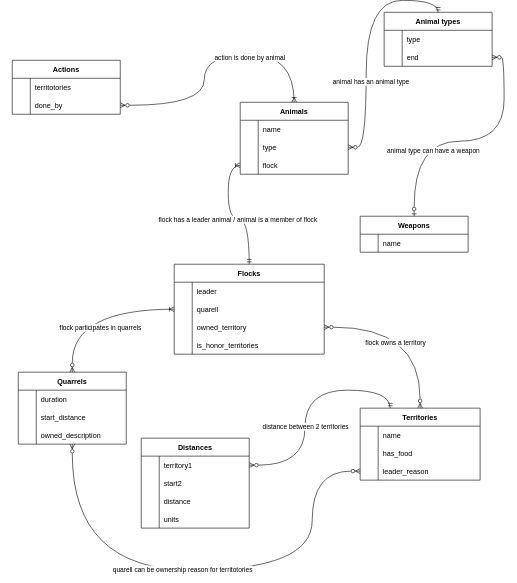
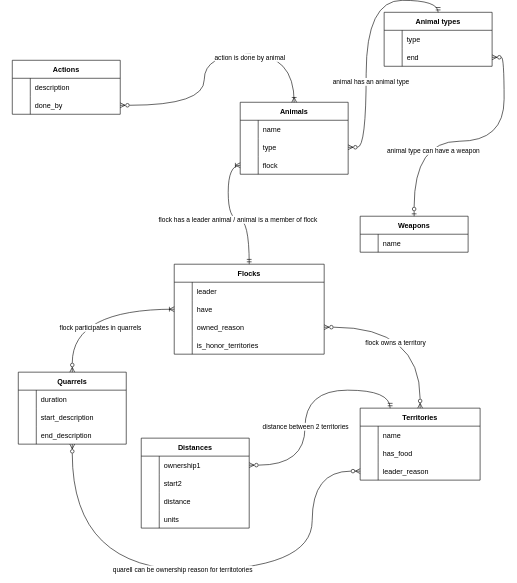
node "territotories": label "territotories" -> "description"
node "quarell": label "quarell" -> "have"
node "owned_territory": label "owned_territory" -> "owned_reason"
node "start_distance": label "start_distance" -> "start_description"
node "owned_description": label "owned_description" -> "end_description"
node "territory1": label "territory1" -> "ownership1"
